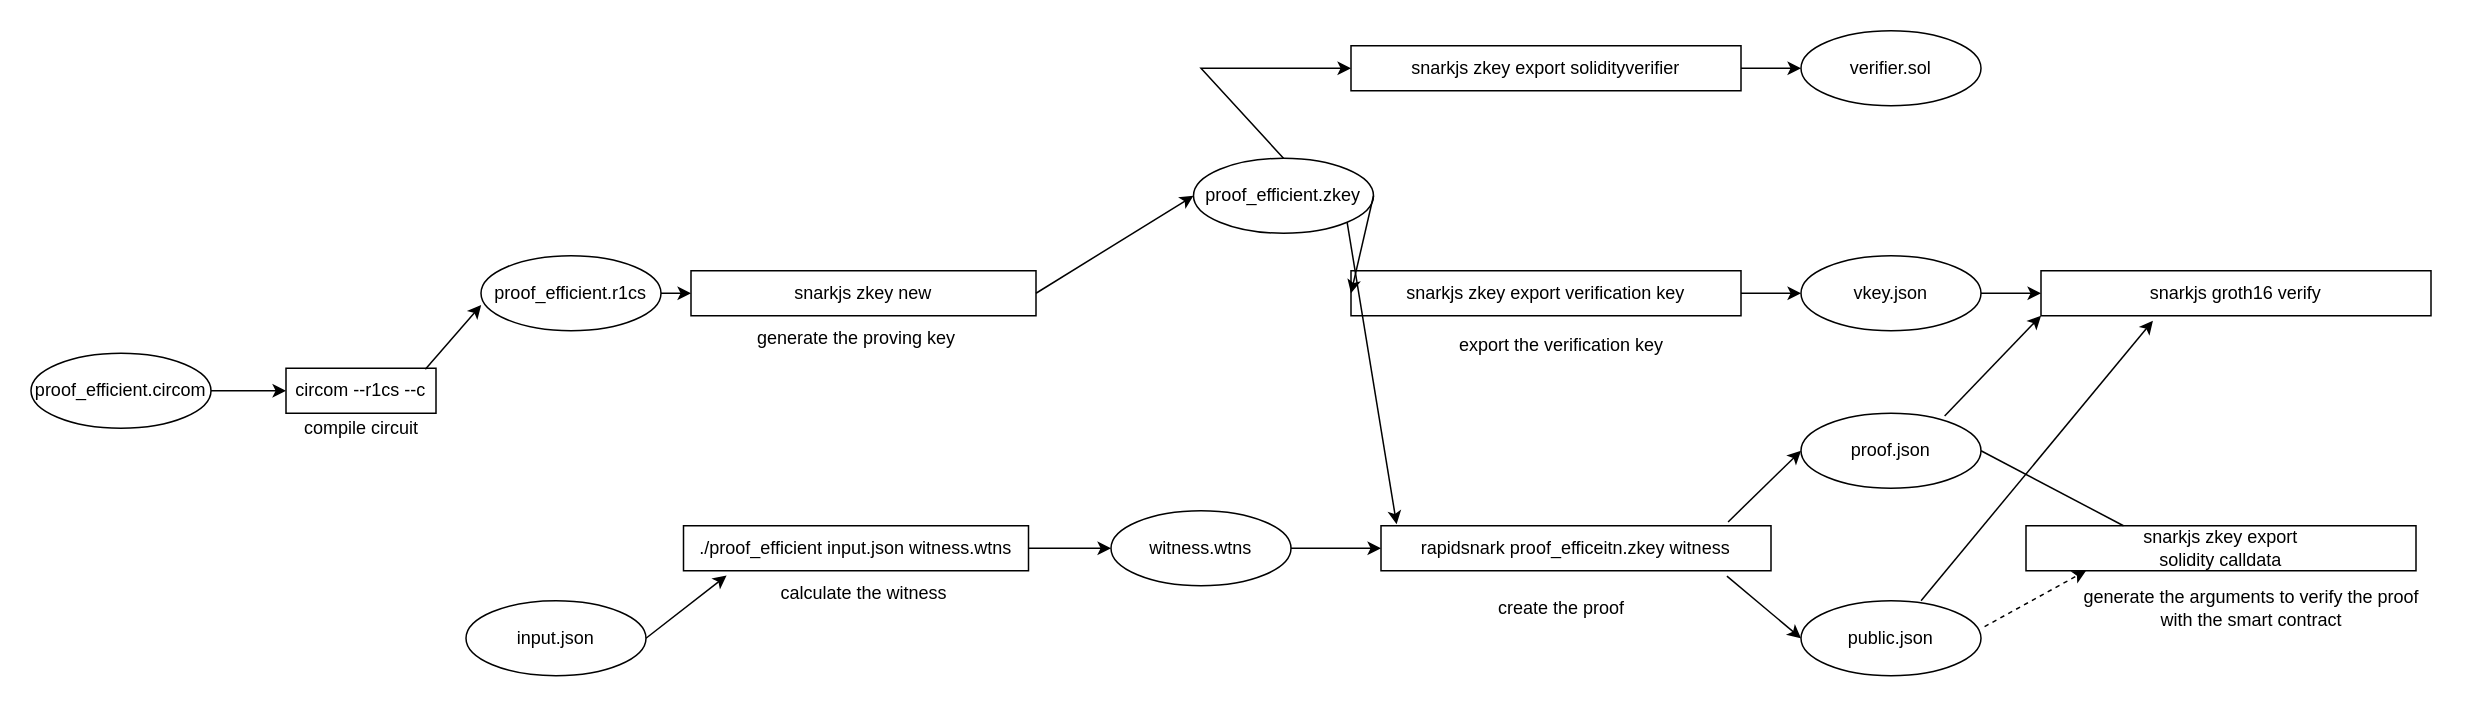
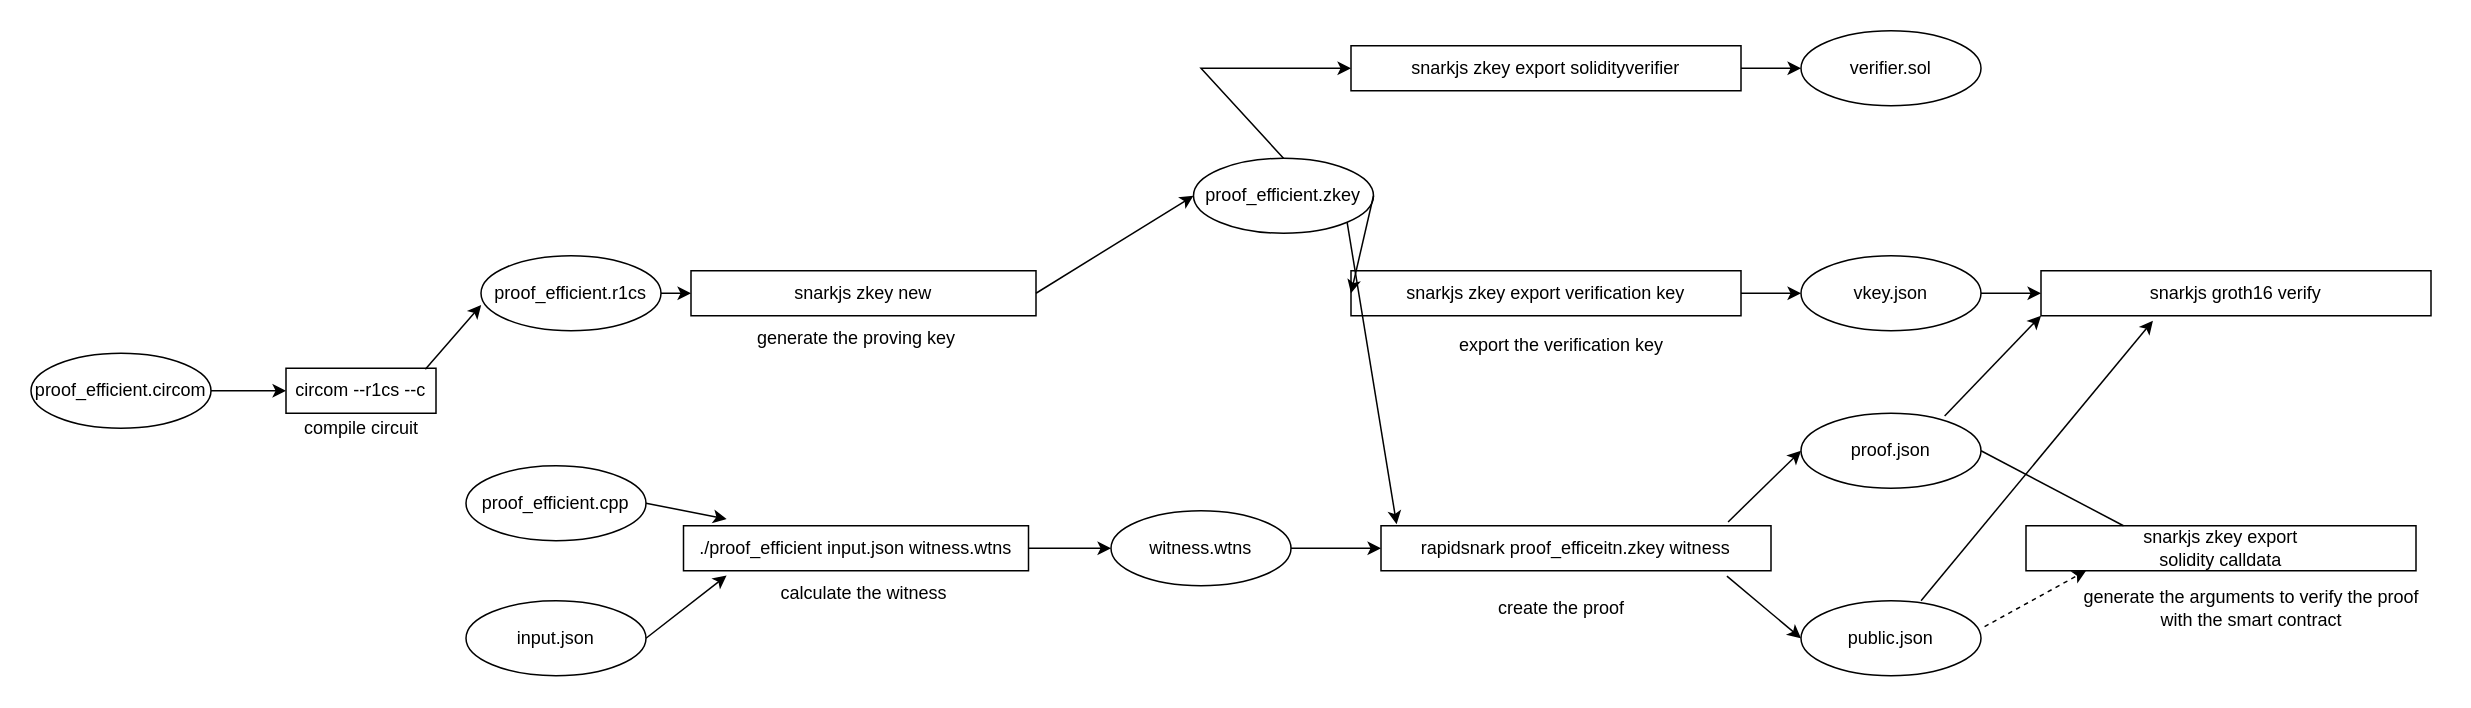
node "proof_efficient.cpp": added
edge "proof_efficient.cpp" -> "./proof_efficient input.json witness.wtns": added
